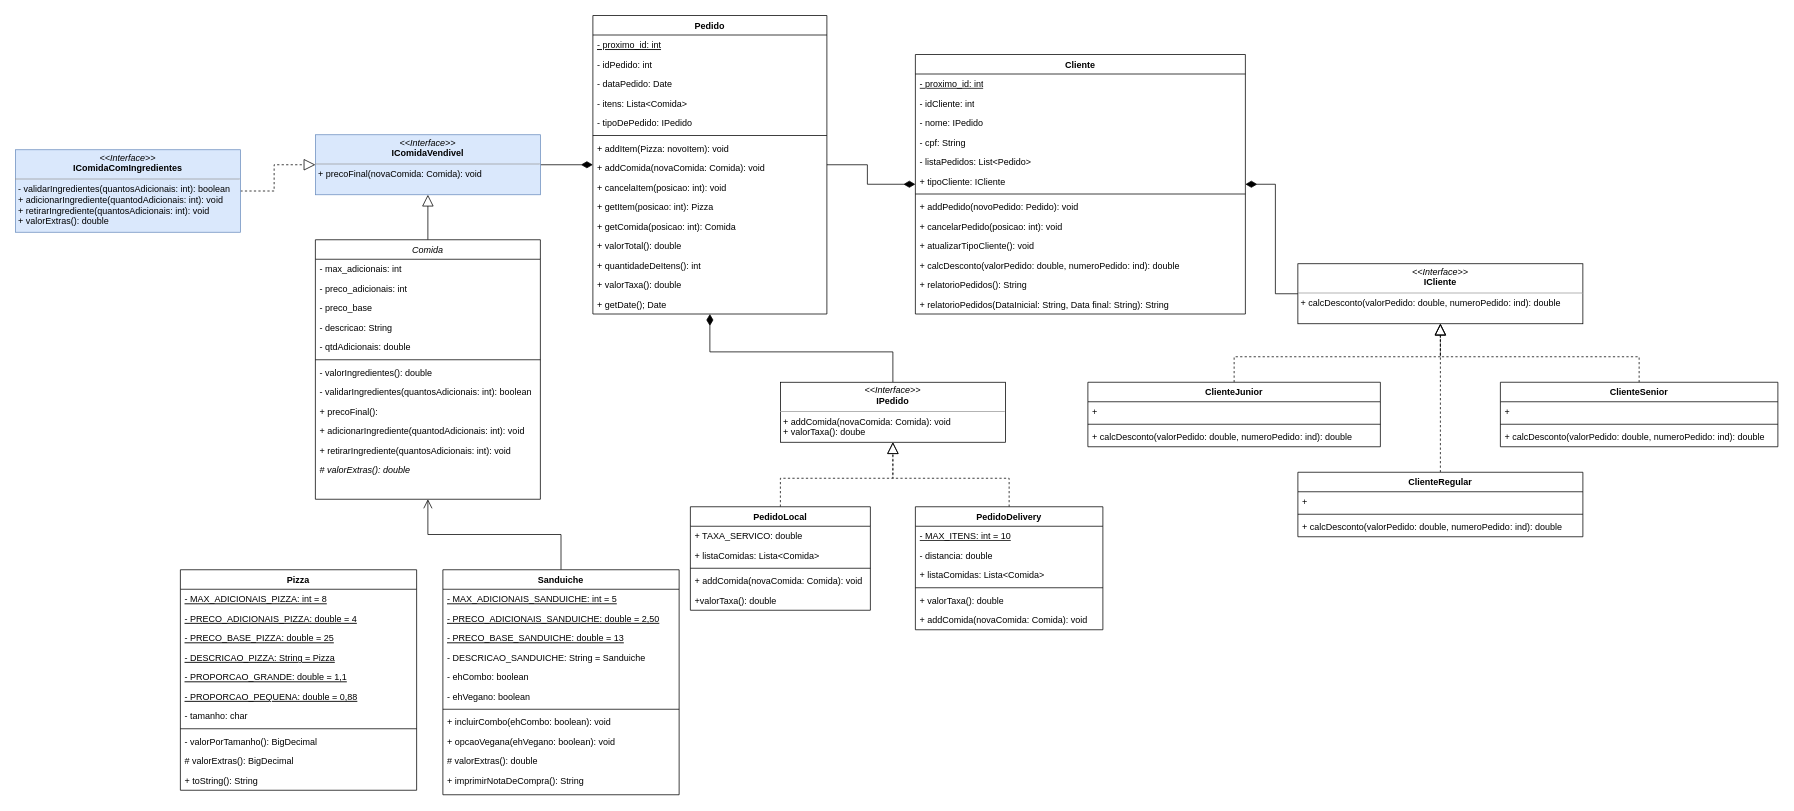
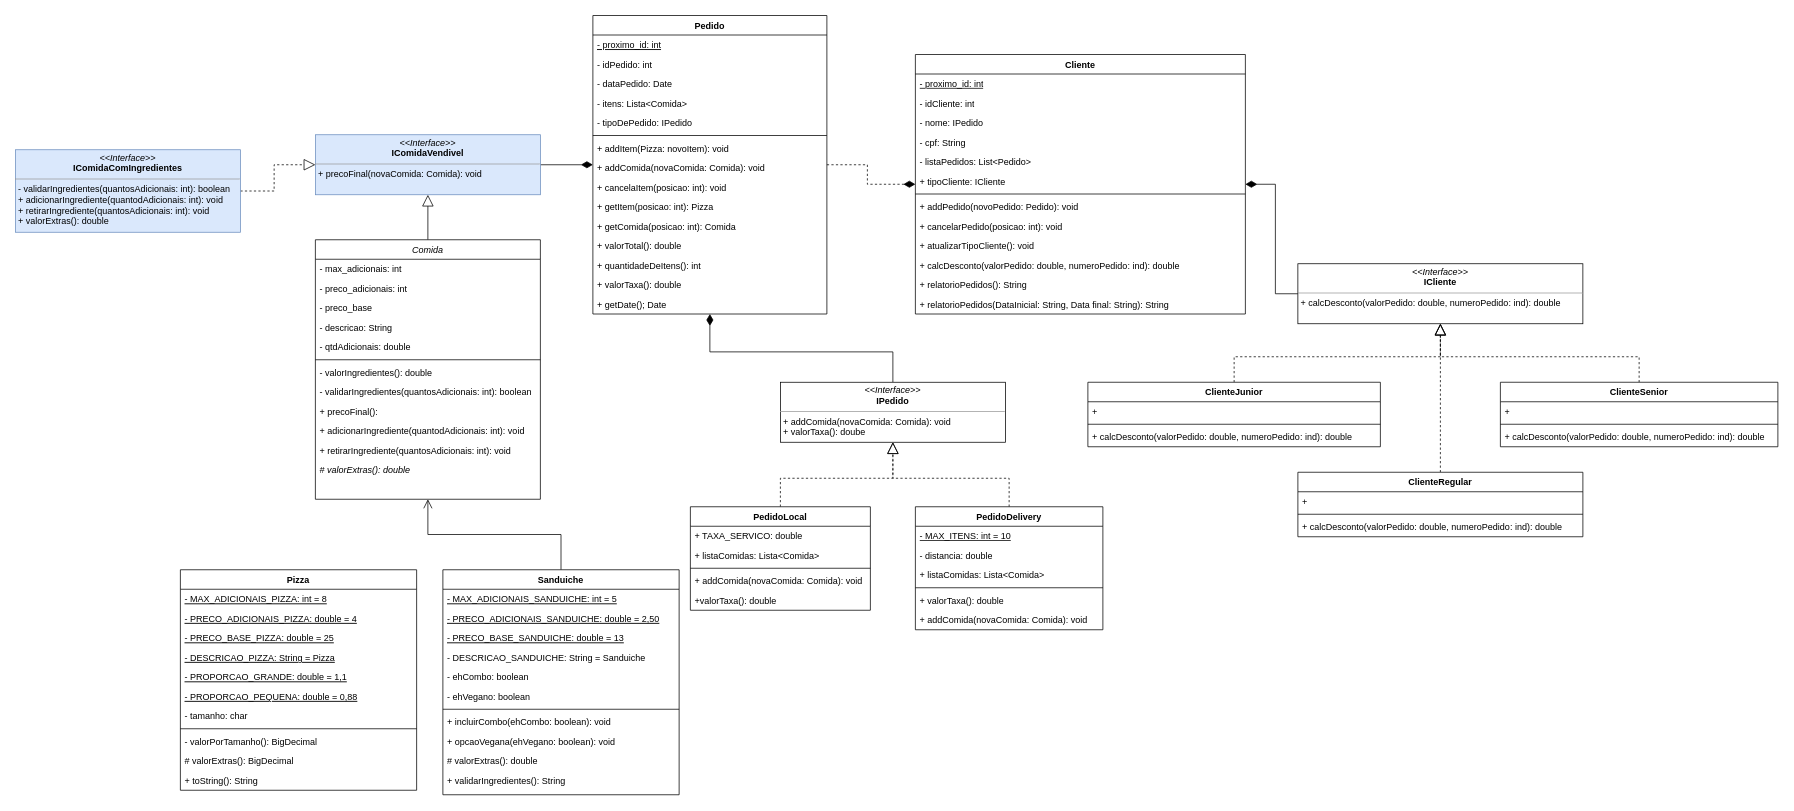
edge "Pedido" -> "Cliente": style solid -> dashed
node "+ imprimirNotaDeCompra(): String": label "+ imprimirNotaDeCompra(): String" -> "+ validarIngredientes(): String"
